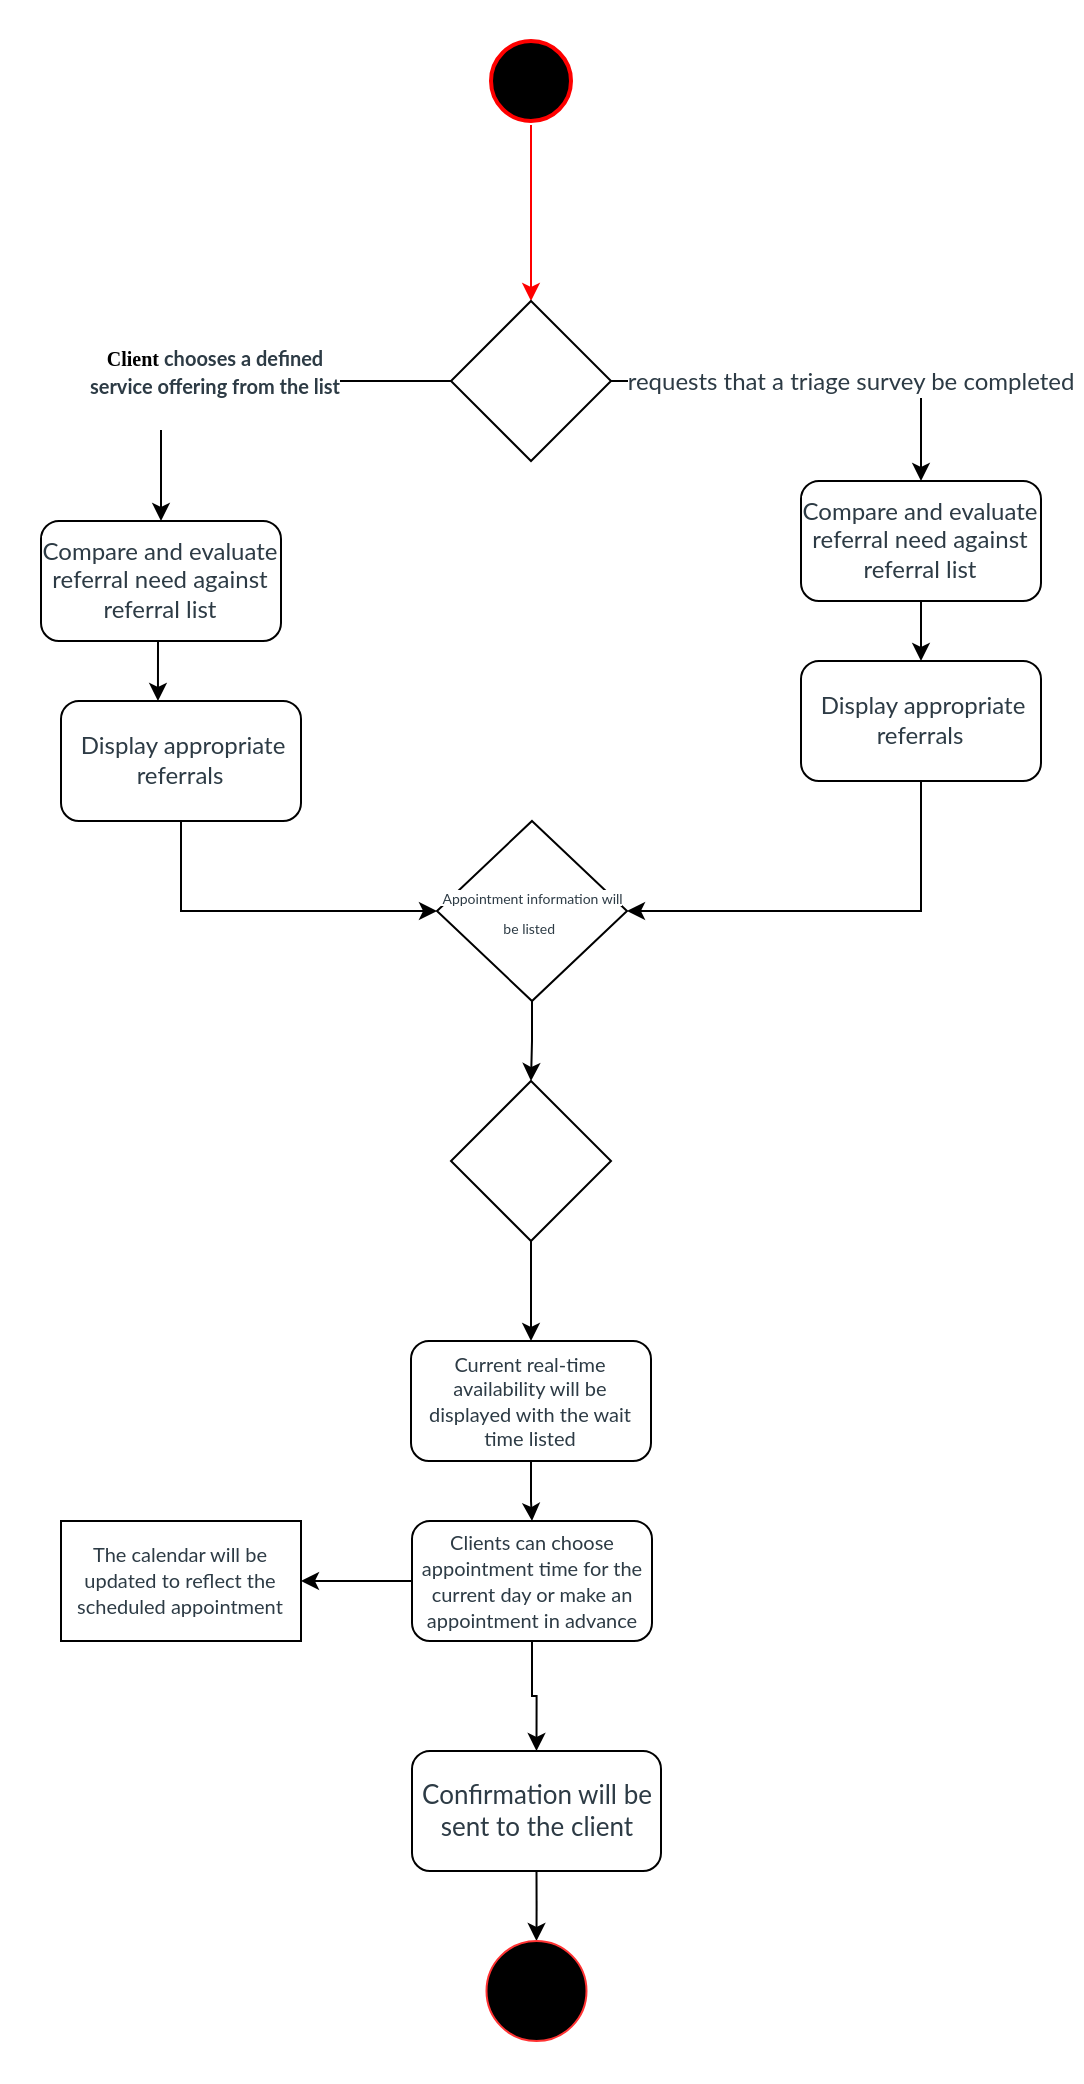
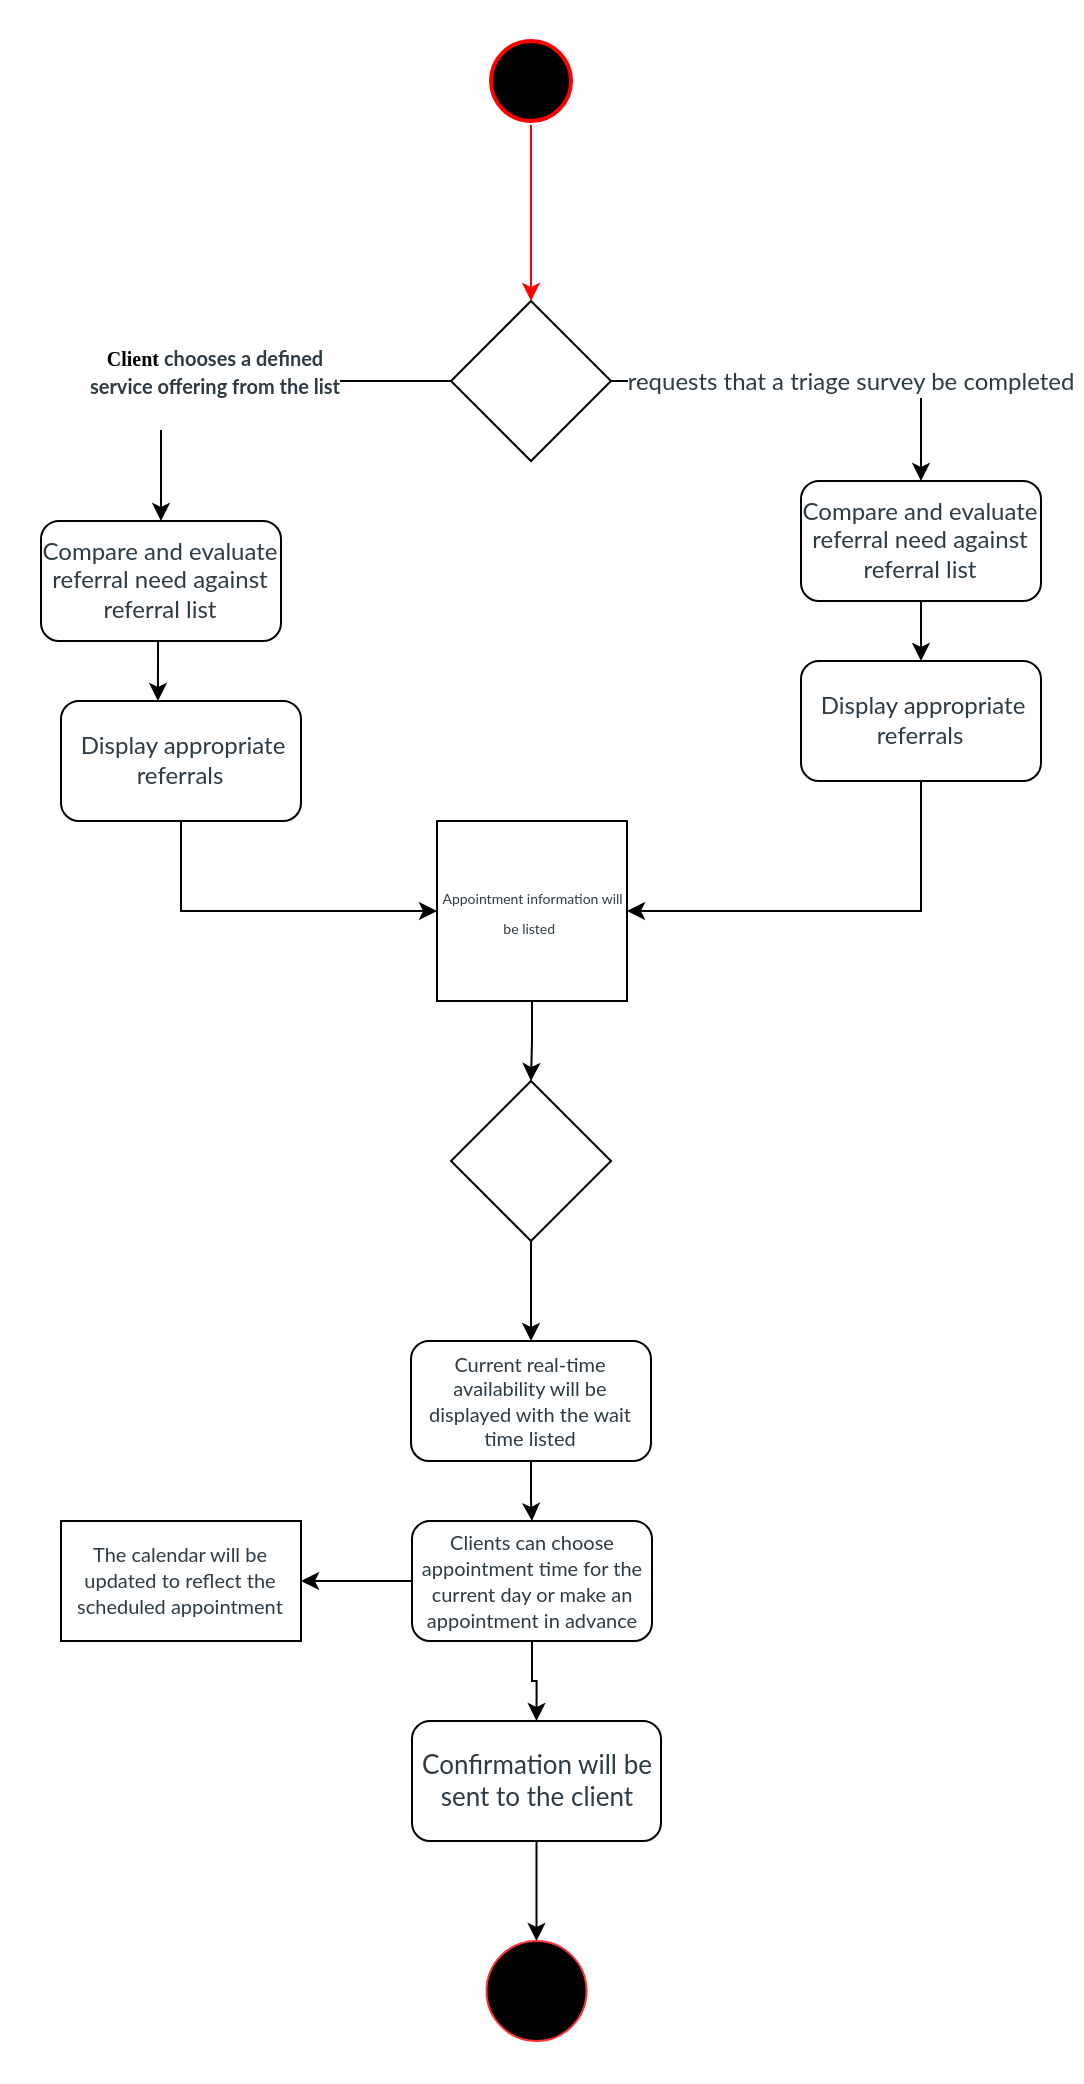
node "Appointment information will be listed": shape diamond -> rectangle
node "Confirmation will be sent to the client": moved (537, 1811) -> (537, 1781)
